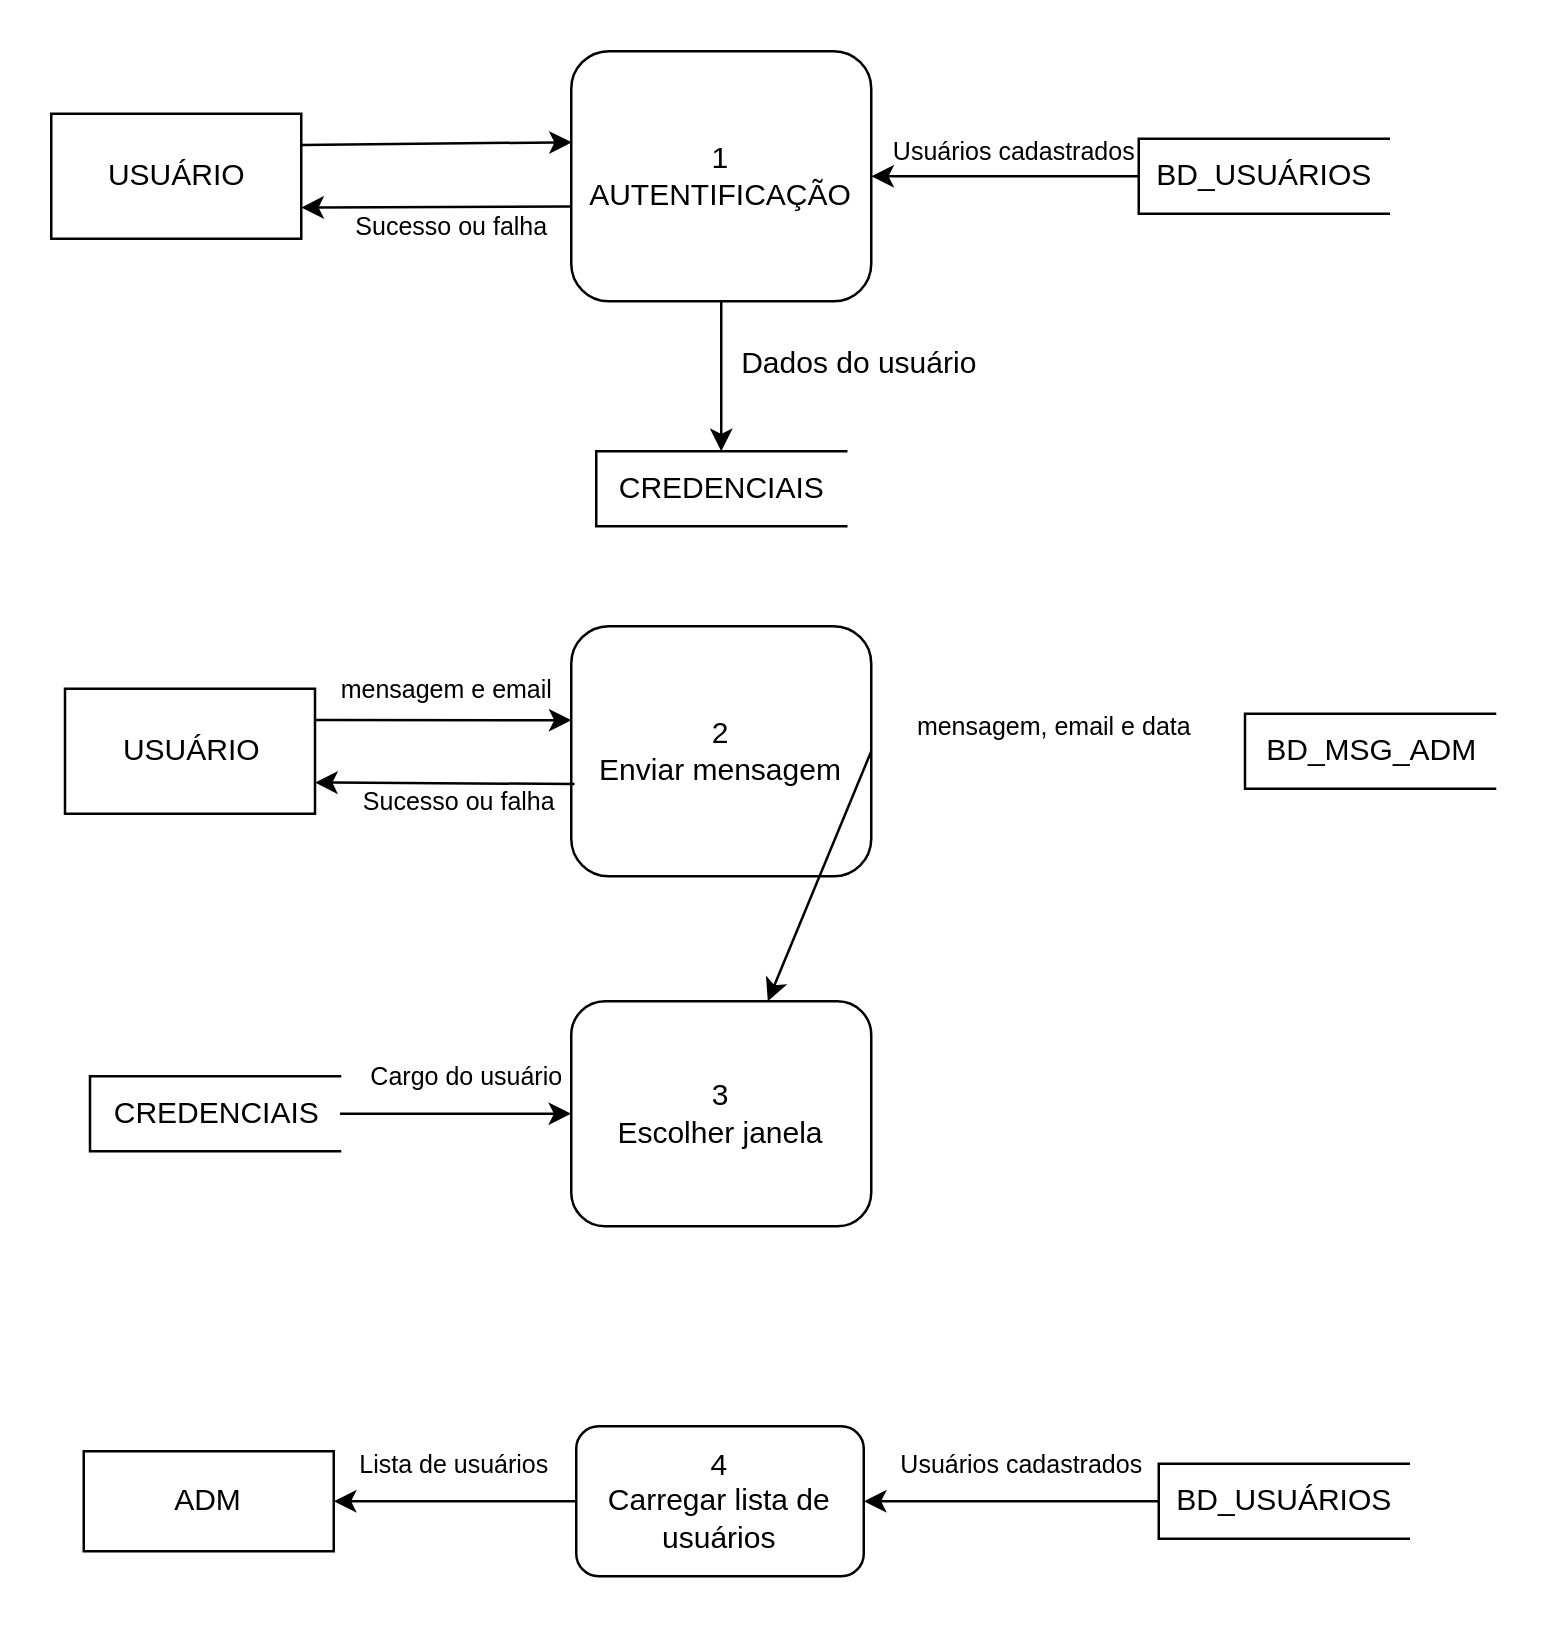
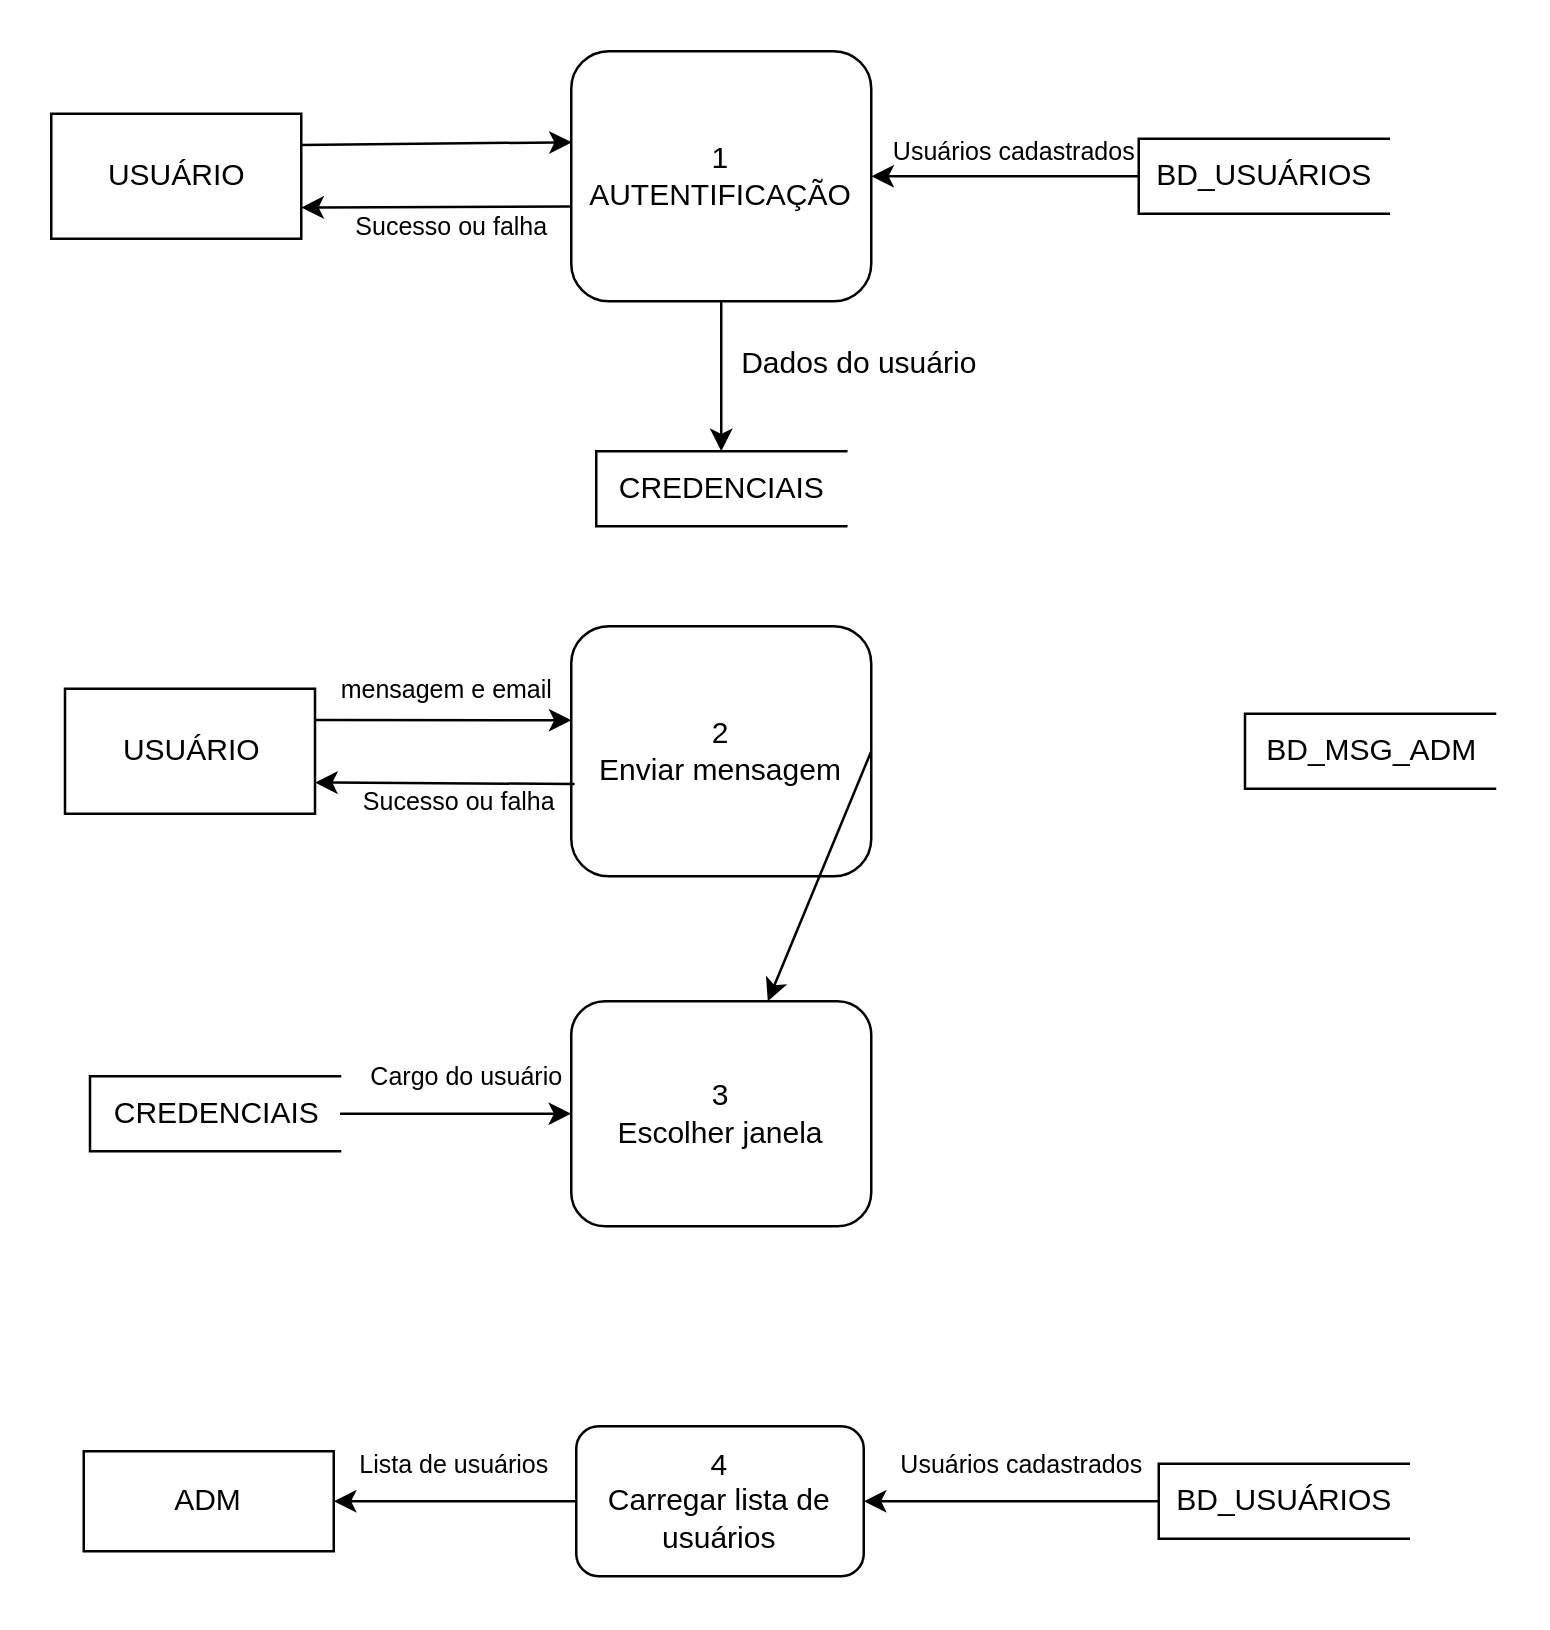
node "mensagem, email e data": removed
